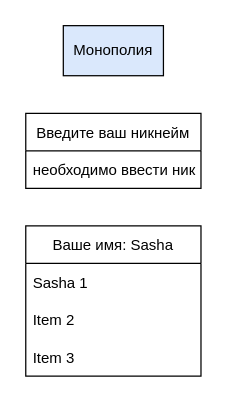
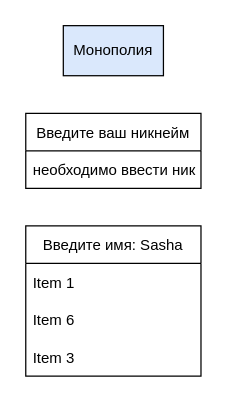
node "Ваше имя: Sasha": label "Ваше имя: Sasha" -> "Введите имя: Sasha"
node "Sasha 1": label "Sasha 1" -> "Item 1"
node "Item 2": label "Item 2" -> "Item 6"
